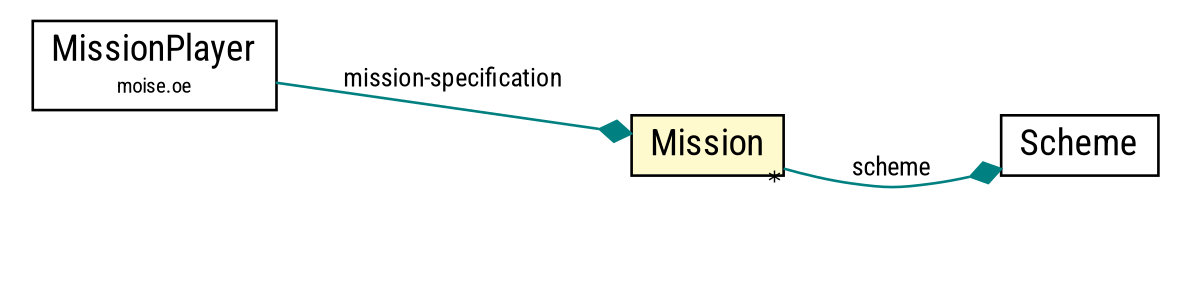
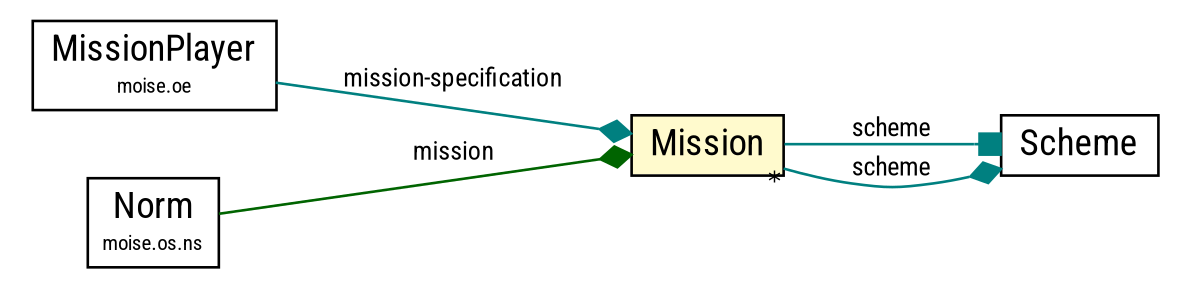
edge "Mission" -> "Scheme": added, label "scheme"
node "Norm": added
